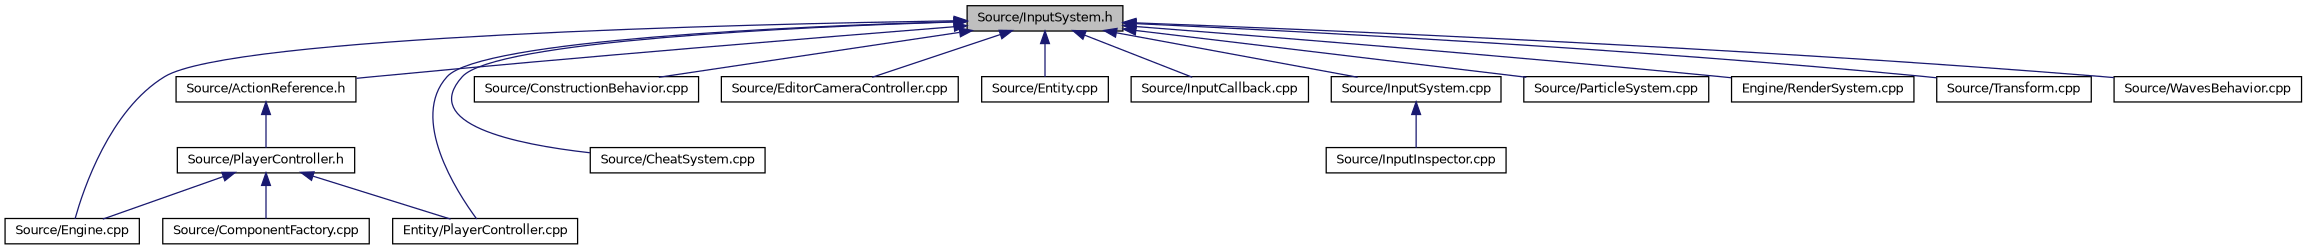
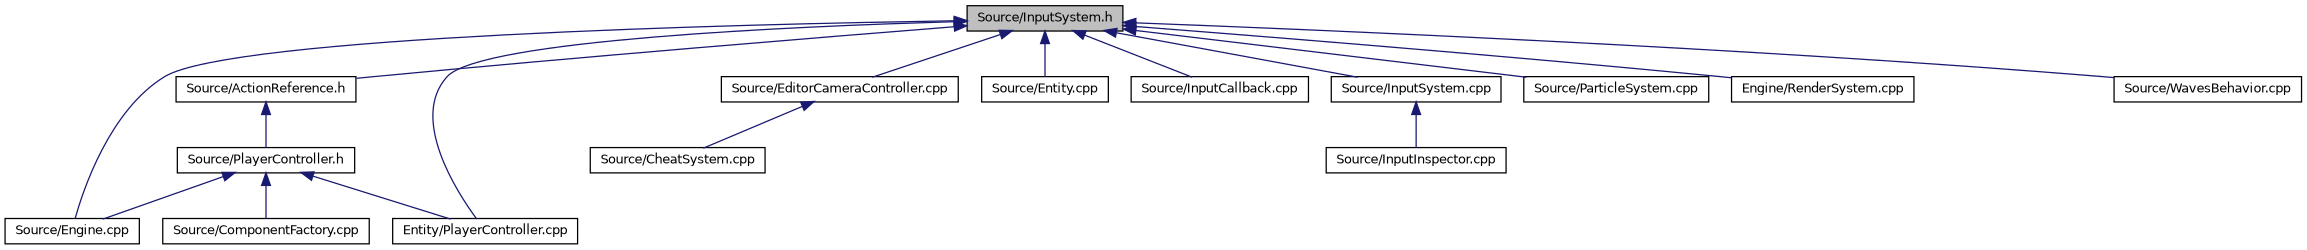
edge "Source/CheatSystem.cpp" -> "Source/InputSystem.h": now "Source/CheatSystem.cpp" -> "Source/EditorCameraController.cpp"
node "Source/ConstructionBehavior.cpp": removed
node "Source/Transform.cpp": removed
